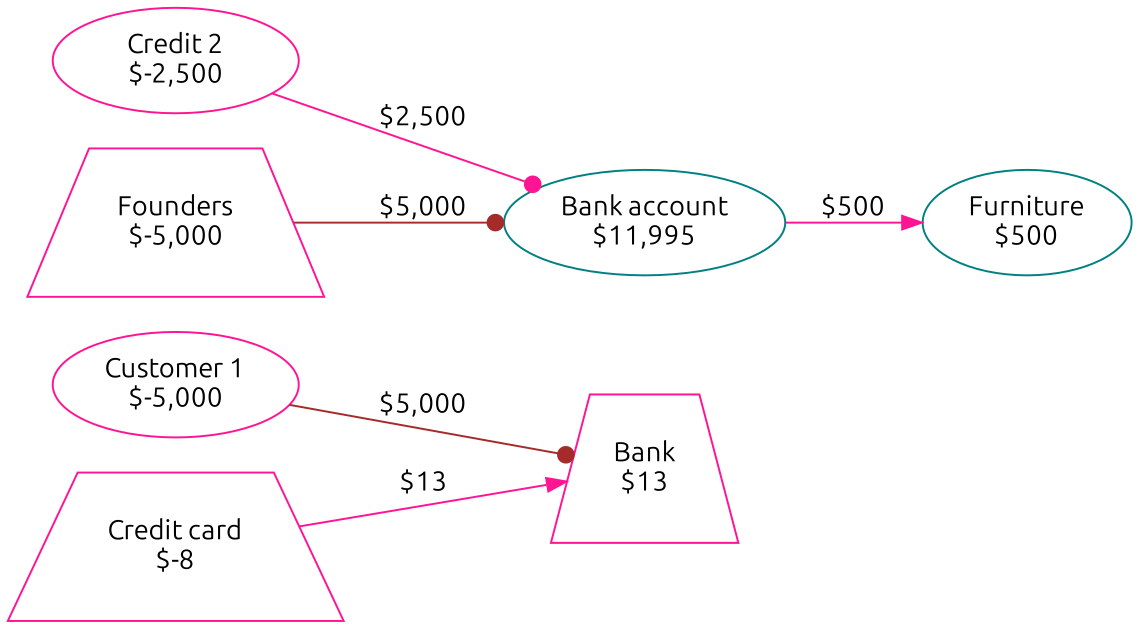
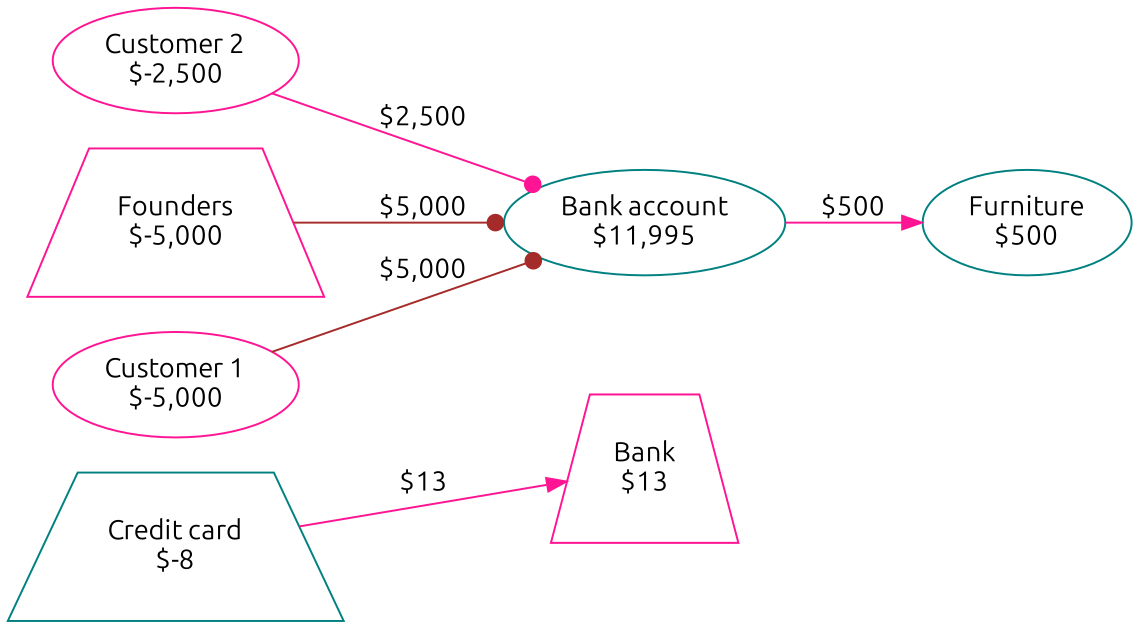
node "Credit 2 $-2,500": label "Credit 2 $-2,500" -> "Customer 2 $-2,500"
edge "Customer 1 $-5,000" -> "Bank $13": now "Customer 1 $-5,000" -> "Bank account $11,995"
node "Credit card $-8": color deeppink -> teal
